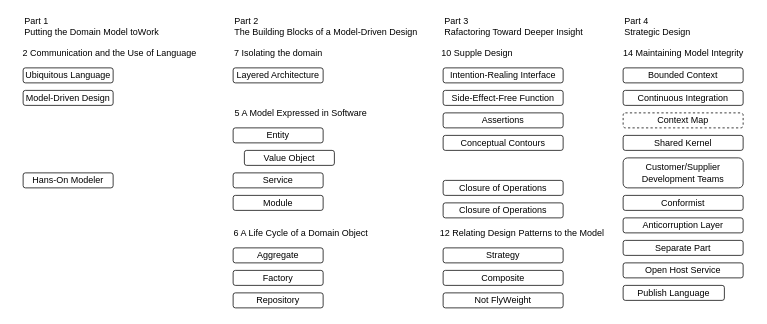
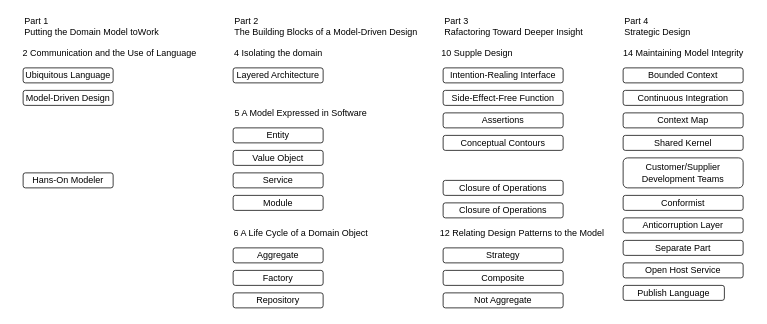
node "7 Isolating the domain": label "7 Isolating the domain" -> "4 Isolating the domain"
node "Context Map": style dashed -> solid
node "Value Object": moved (289, 158) -> (278, 158)
node "Not FlyWeight": label "Not FlyWeight" -> "Not Aggregate"
